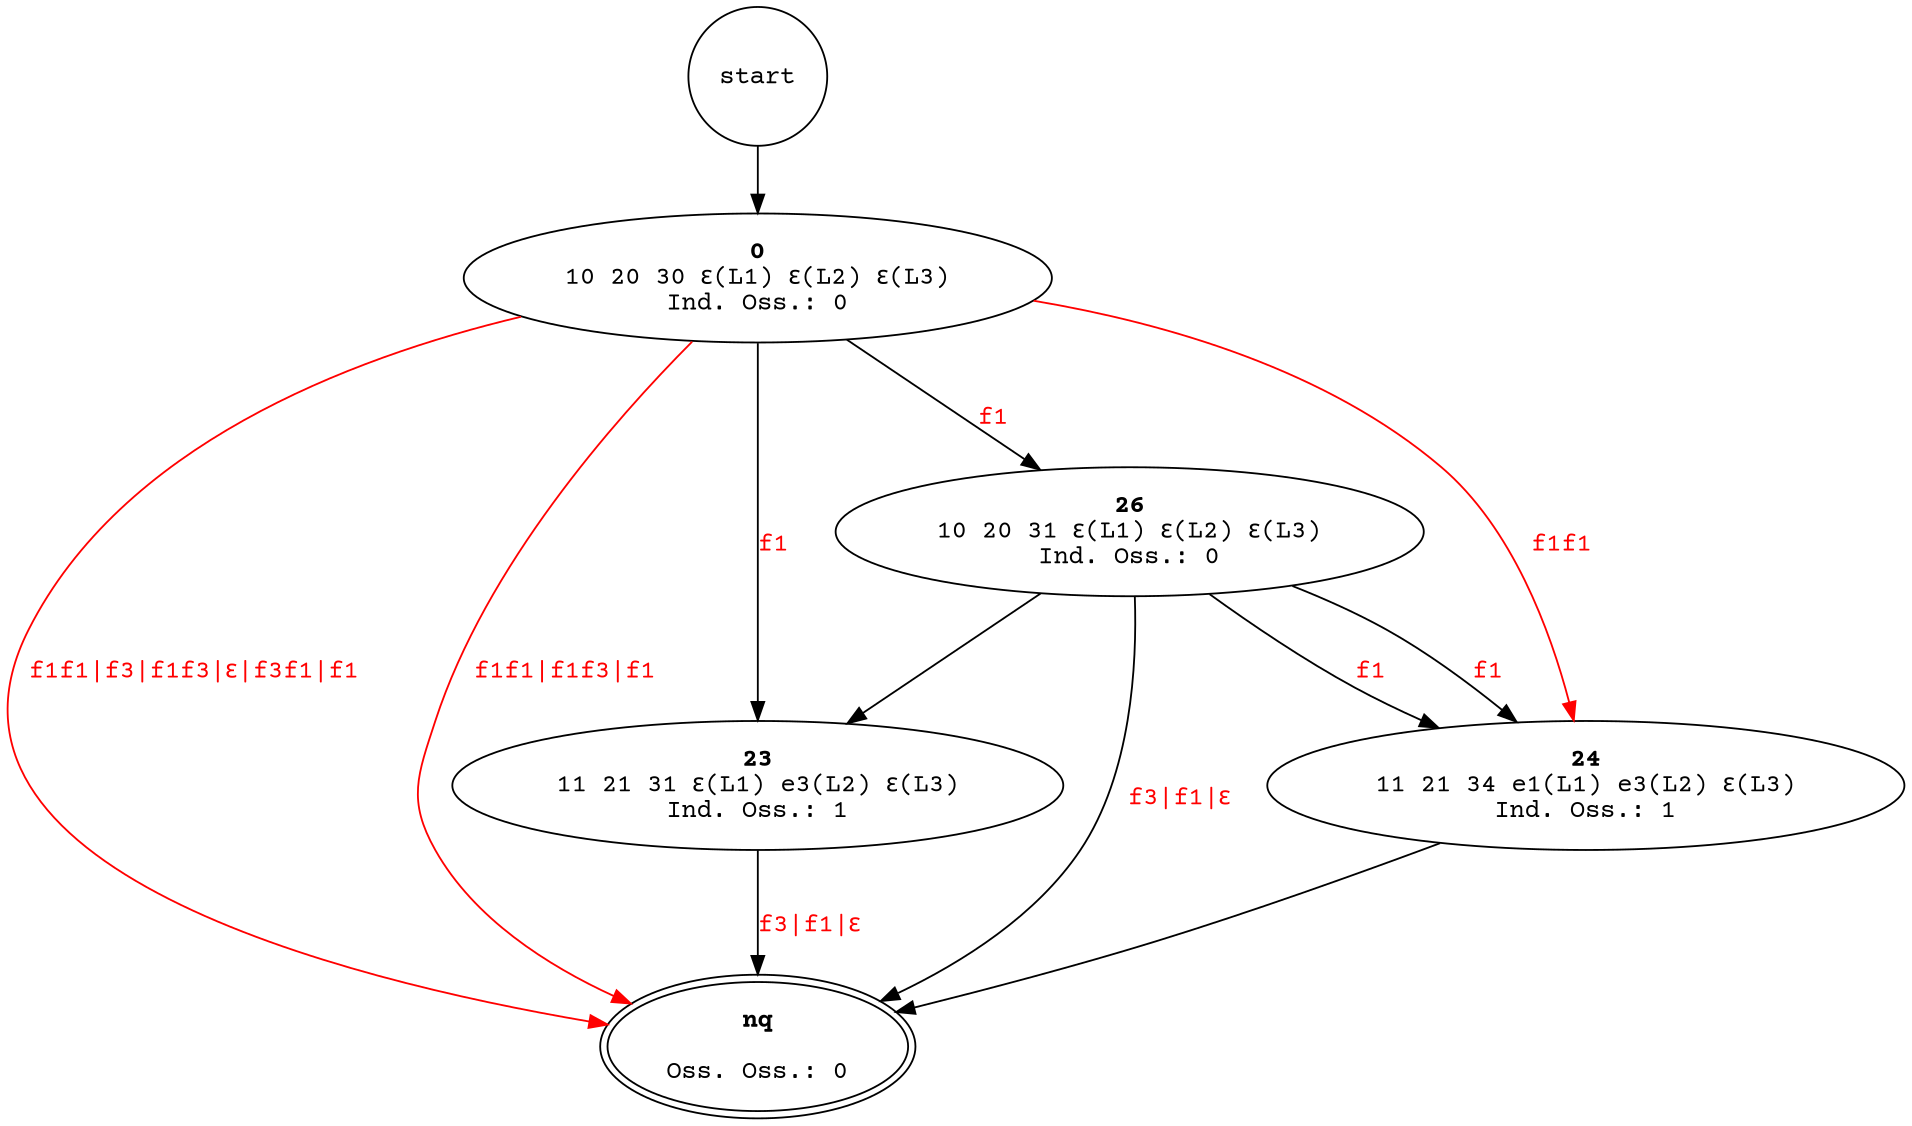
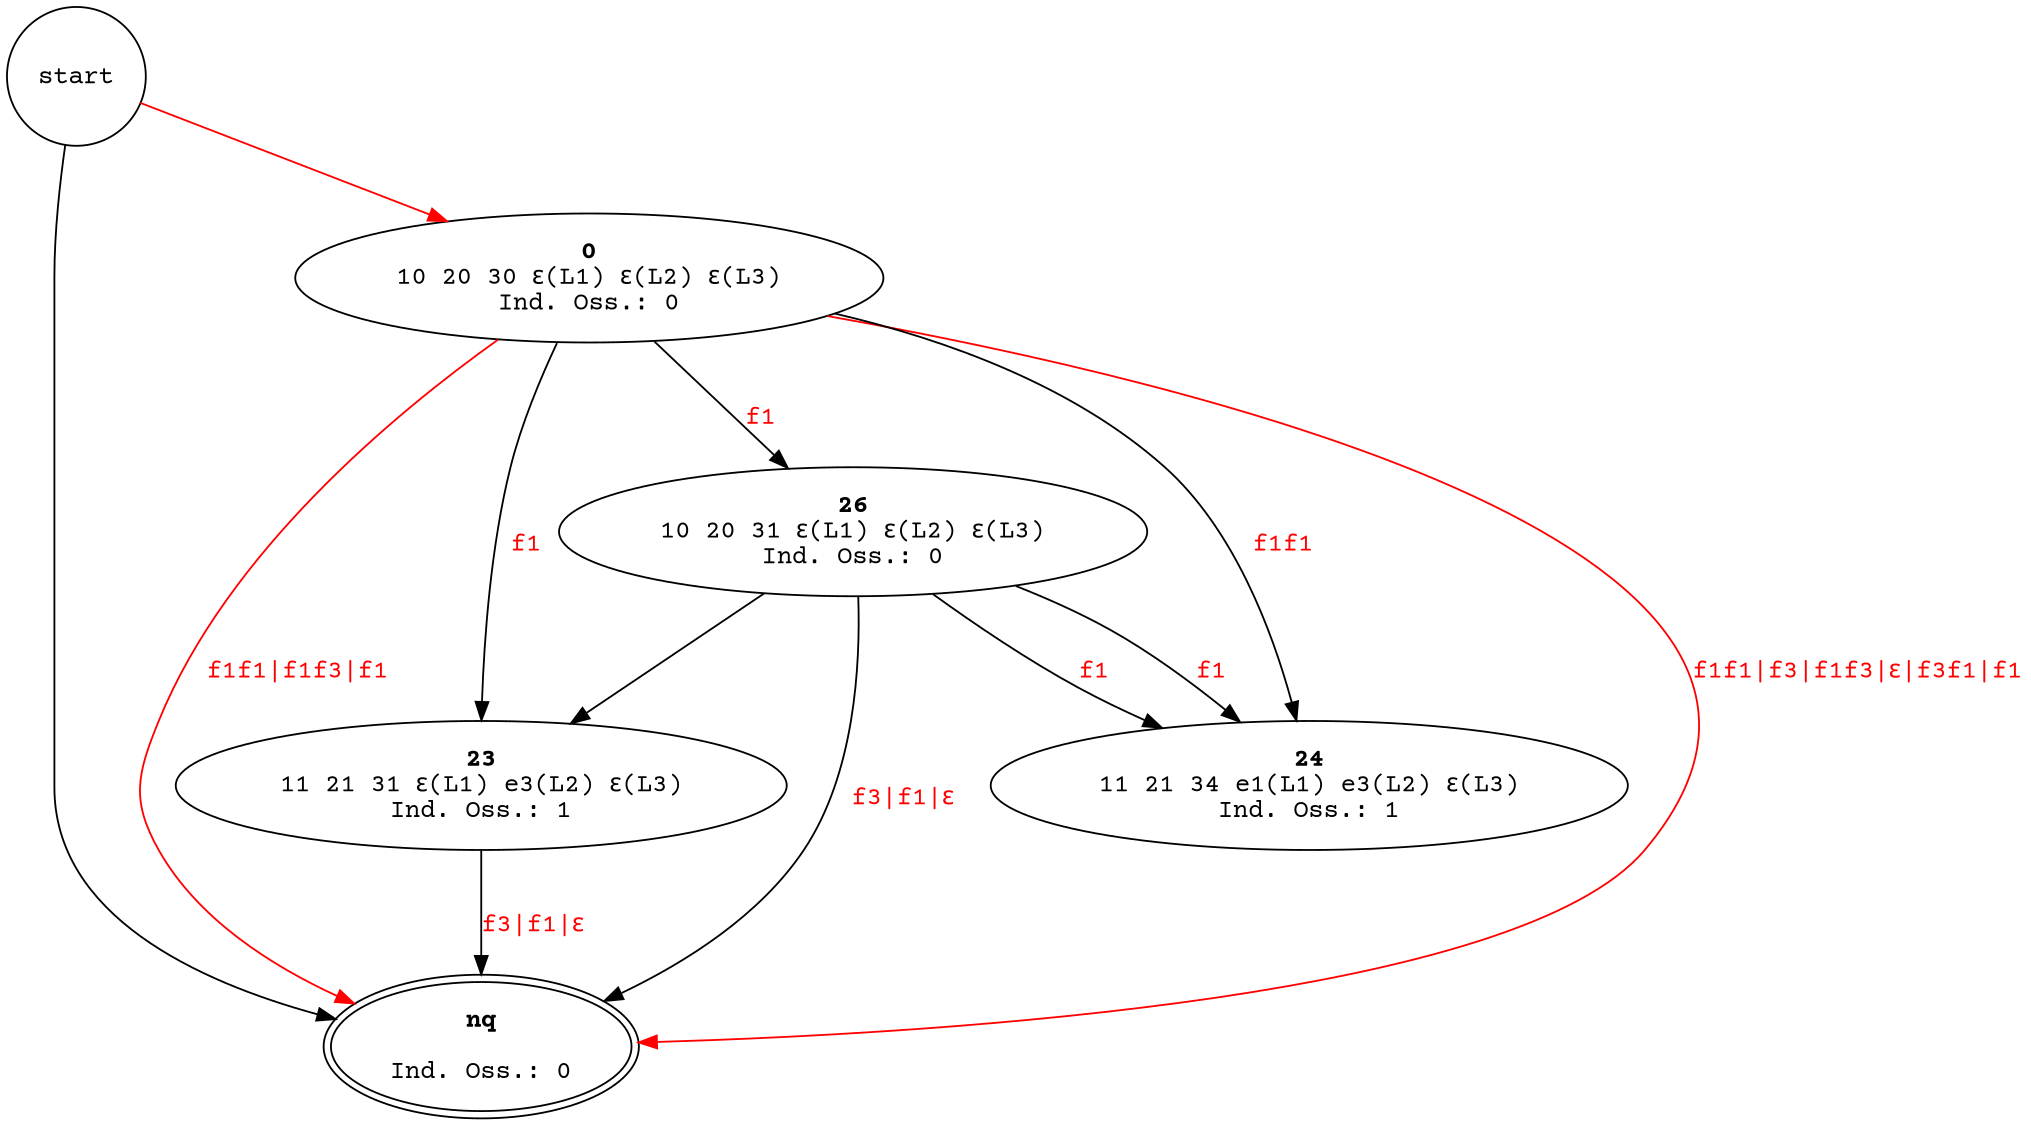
edge "start" -> "0": color black -> red
edge "0" -> "24": color red -> black
edge "24" -> "nq": now "start" -> "nq"
node "nq": text "Oss. Oss.: 0" -> "Ind. Oss.: 0"
